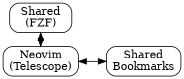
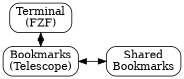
node "Shared (FZF)": label "Shared (FZF)" -> "Terminal (FZF)"
node "Neovim (Telescope)": label "Neovim (Telescope)" -> "Bookmarks (Telescope)"
